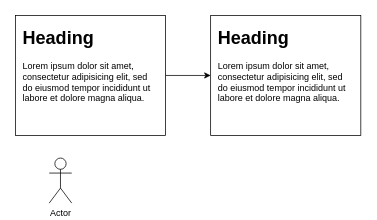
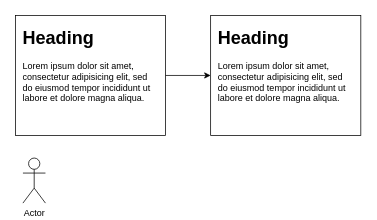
node "Actor": moved (60, 180) -> (34, 180)
